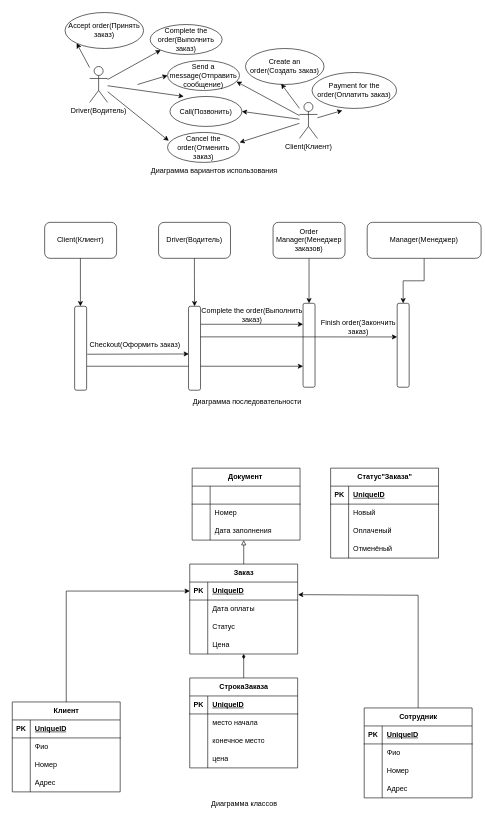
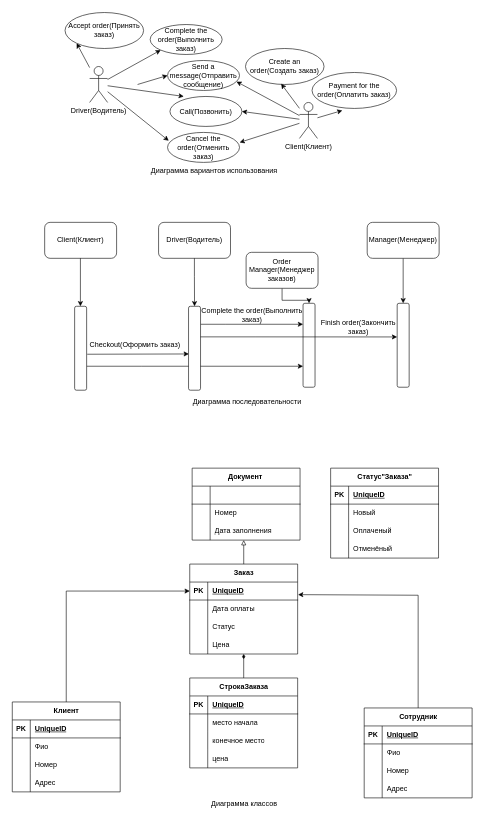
node "Order Manager(Менеджер заказов)": moved (309, 240) -> (282, 270)
node "Manager(Менеджер)": size 114x36 -> 72x36
